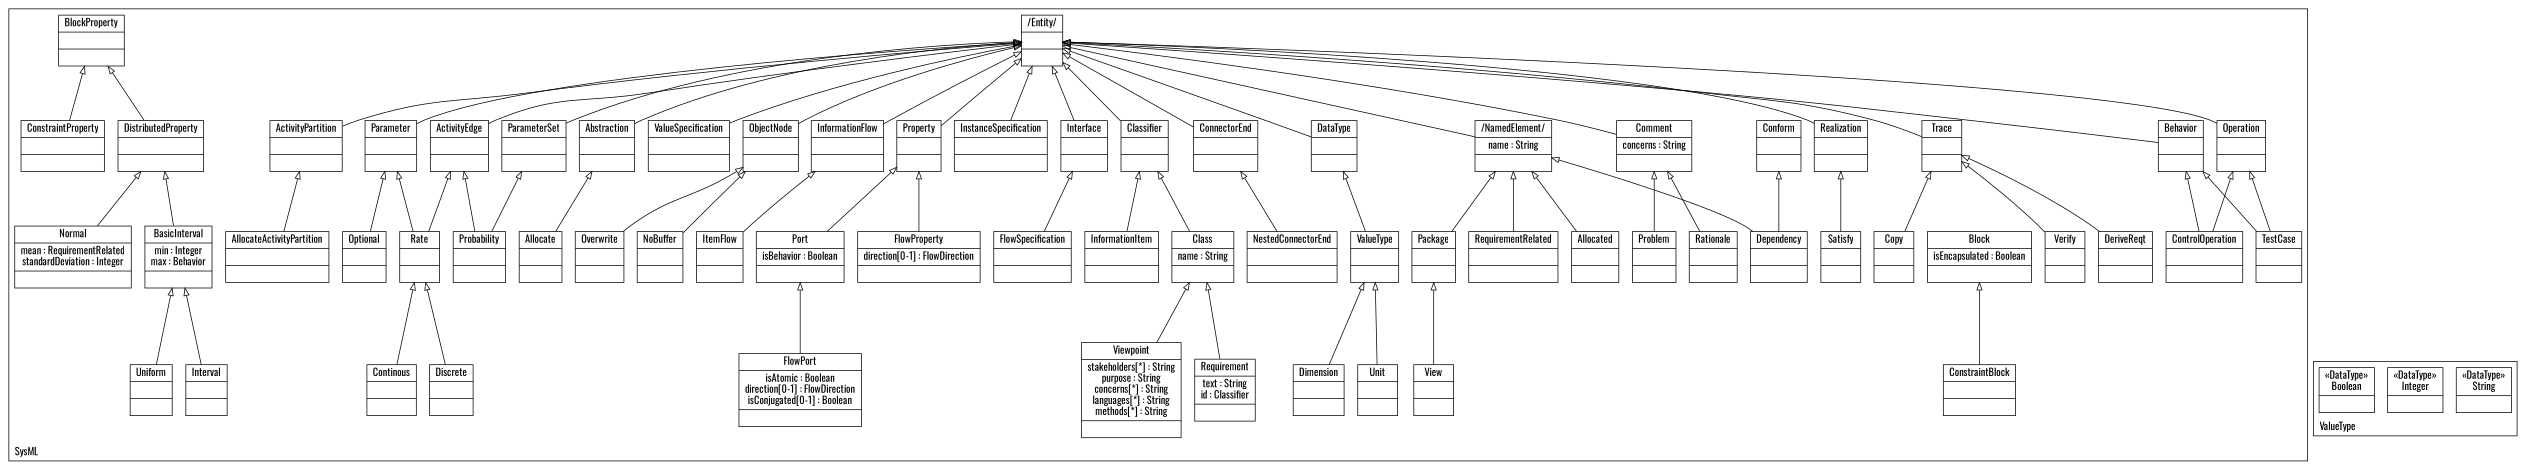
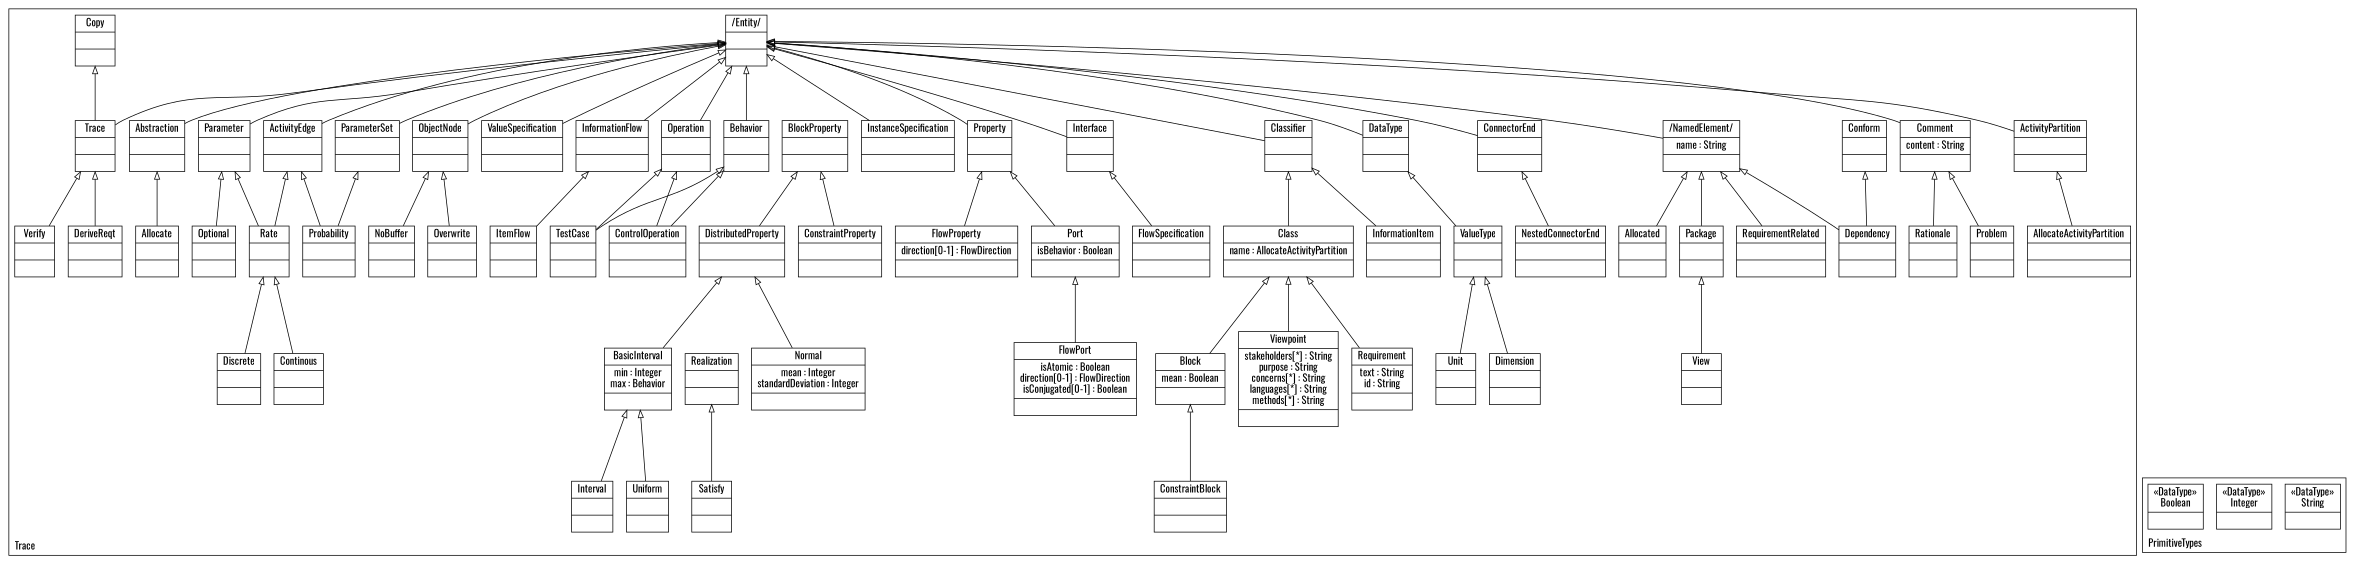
edge "Realization" -> "/Entity/": removed
node "Comment": text "concerns : String" -> "content : String"
edge "Copy" -> "Trace": reversed
node "Normal": text "mean : RequirementRelated" -> "mean : Integer"
node "Class": text "name : String" -> "name : AllocateActivityPartition"
node "Block": text "isEncapsulated : Boolean" -> "mean : Boolean"
edge "Block" -> "Class": added
node "Requirement": text "id : Classifier" -> "id : String"
cluster "ValueType": label "ValueType" -> "PrimitiveTypes"
cluster "SysML": label "SysML" -> "Trace"
